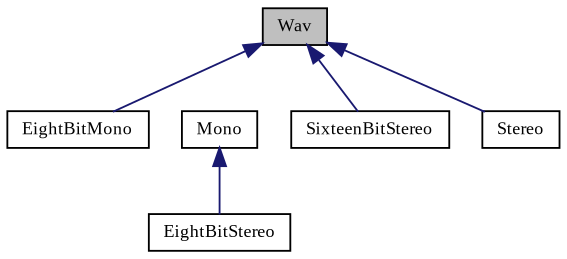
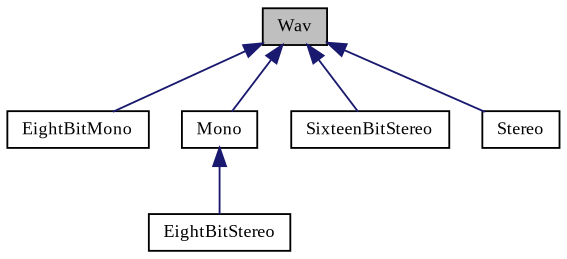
edge "Mono" -> "Wav": added
